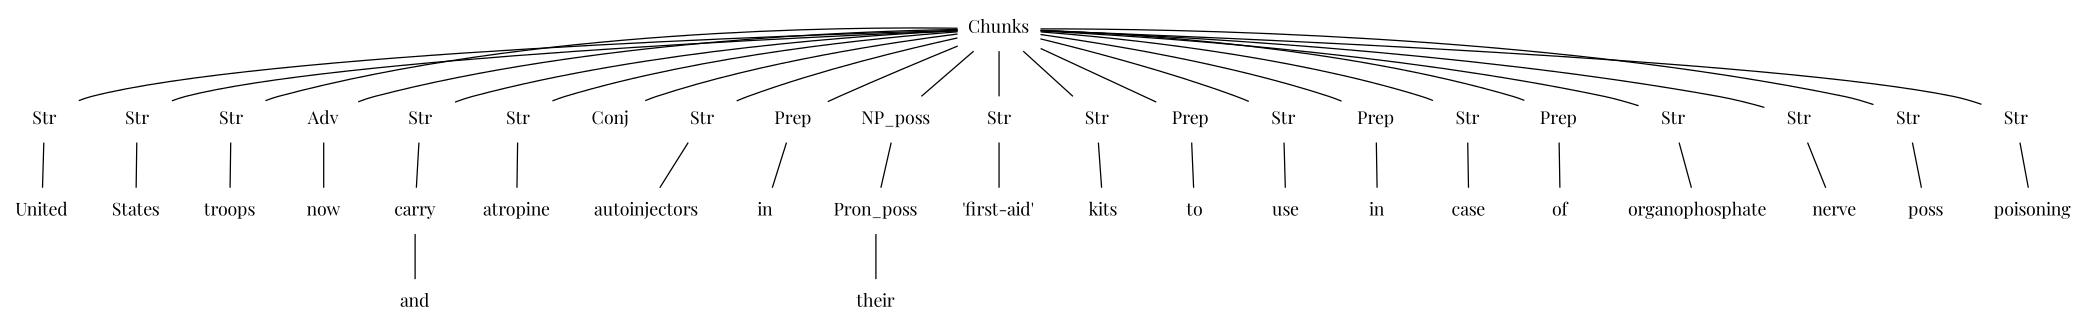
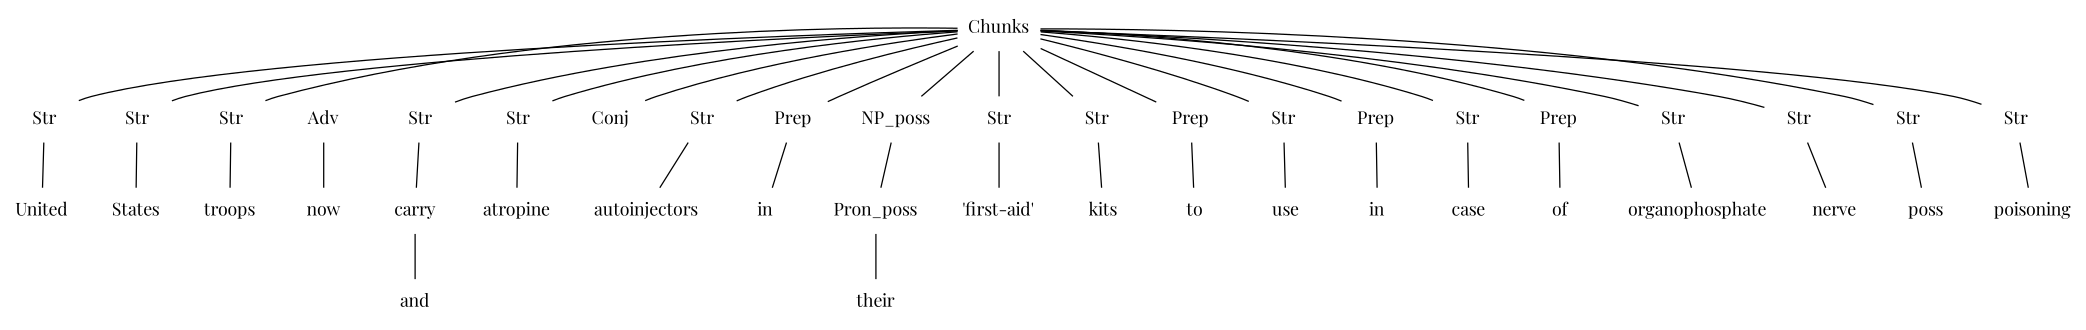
edge "Chunks" -- "Adv": removed
